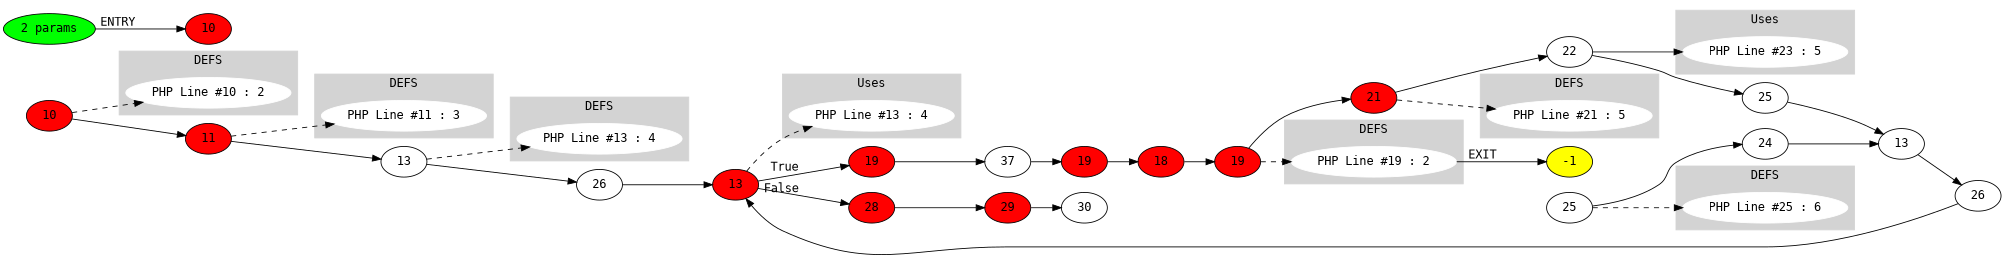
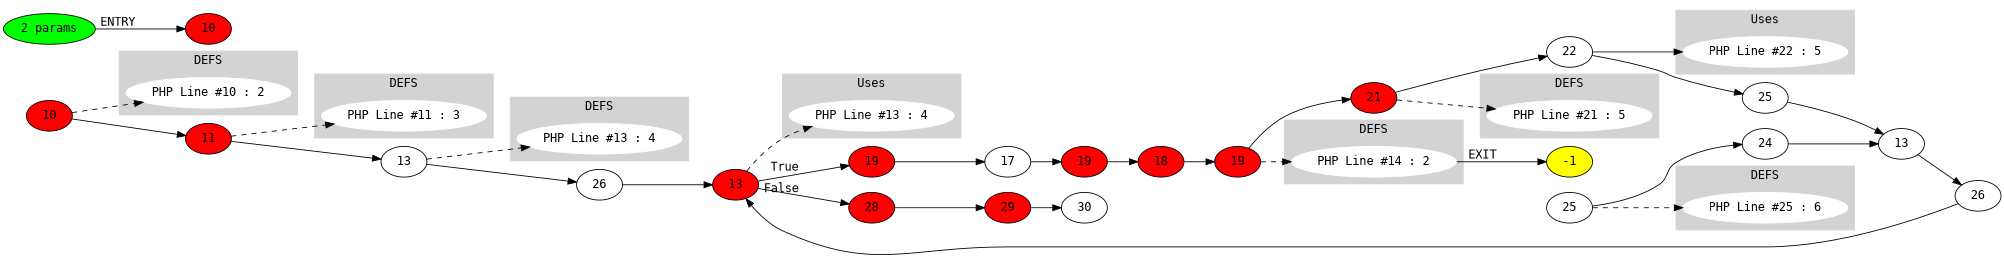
node "PHP Line #23 : 5": label "PHP Line #23 : 5" -> "PHP Line #22 : 5"
node "37": label "37" -> "17"
node "PHP Line #19 : 2": label "PHP Line #19 : 2" -> "PHP Line #14 : 2"
